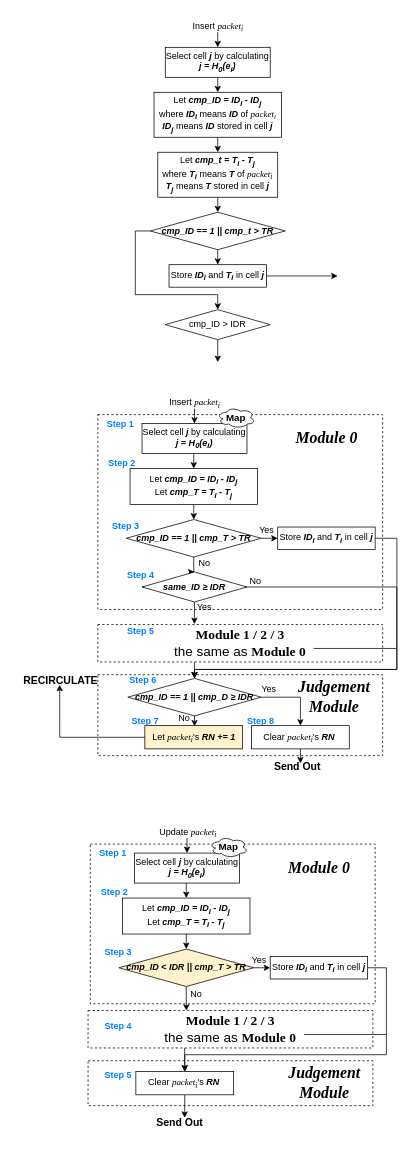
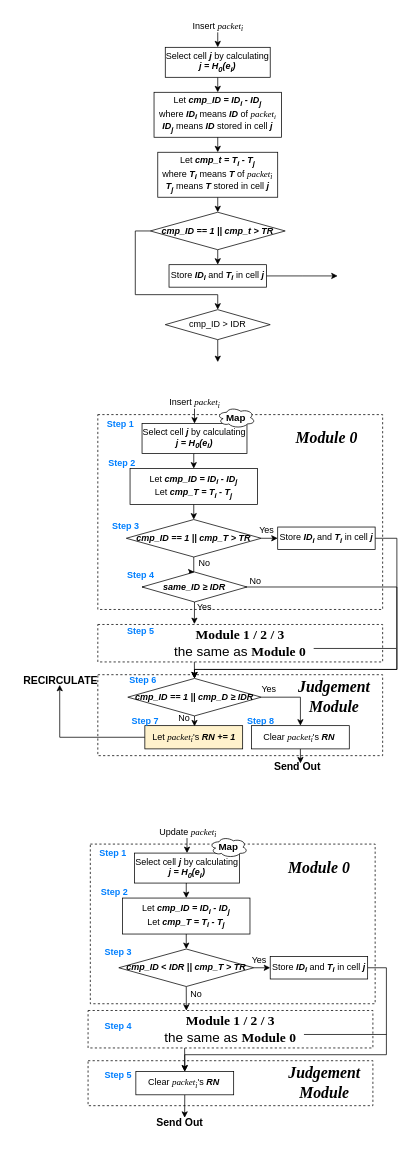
node "cmp_ID < IDR || cmp_T > TR": fillcolor #fff2cc -> #ffffff
